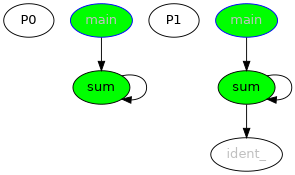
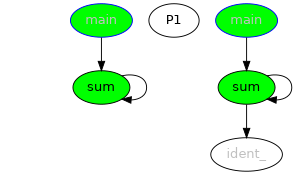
node "P0": removed
